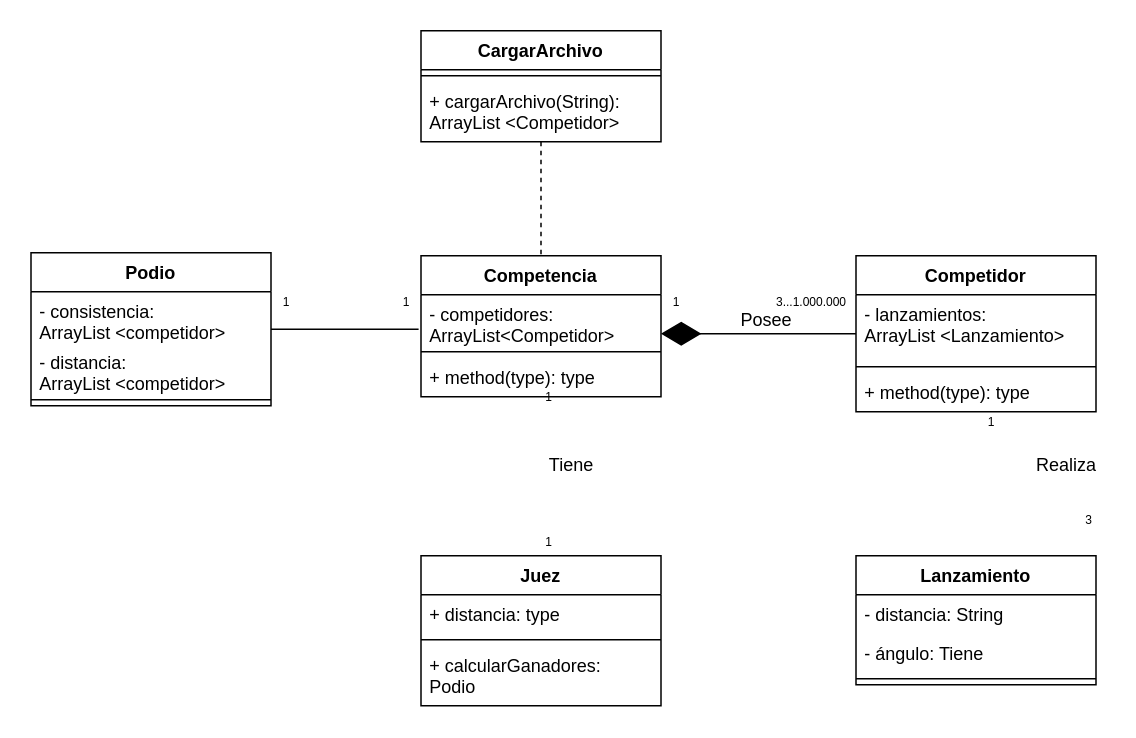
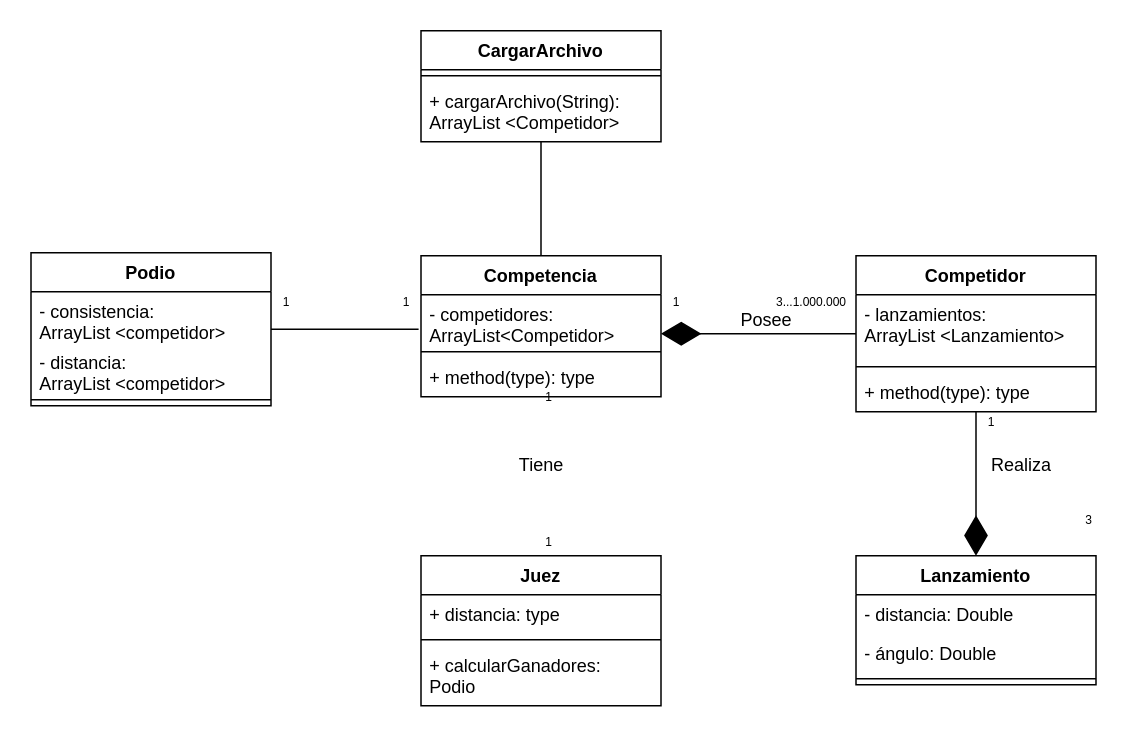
edge "CargarArchivo" -- "Competencia": style dashed -> solid
edge "Competidor" -> "Lanzamiento": added
node "Tiene": moved (571, 466) -> (541, 466)
node "Realiza": moved (1066, 466) -> (1021, 466)
node "- distancia: String": label "- distancia: String" -> "- distancia: Double"
node "- ángulo: Tiene": label "- ángulo: Tiene" -> "- ángulo: Double"
